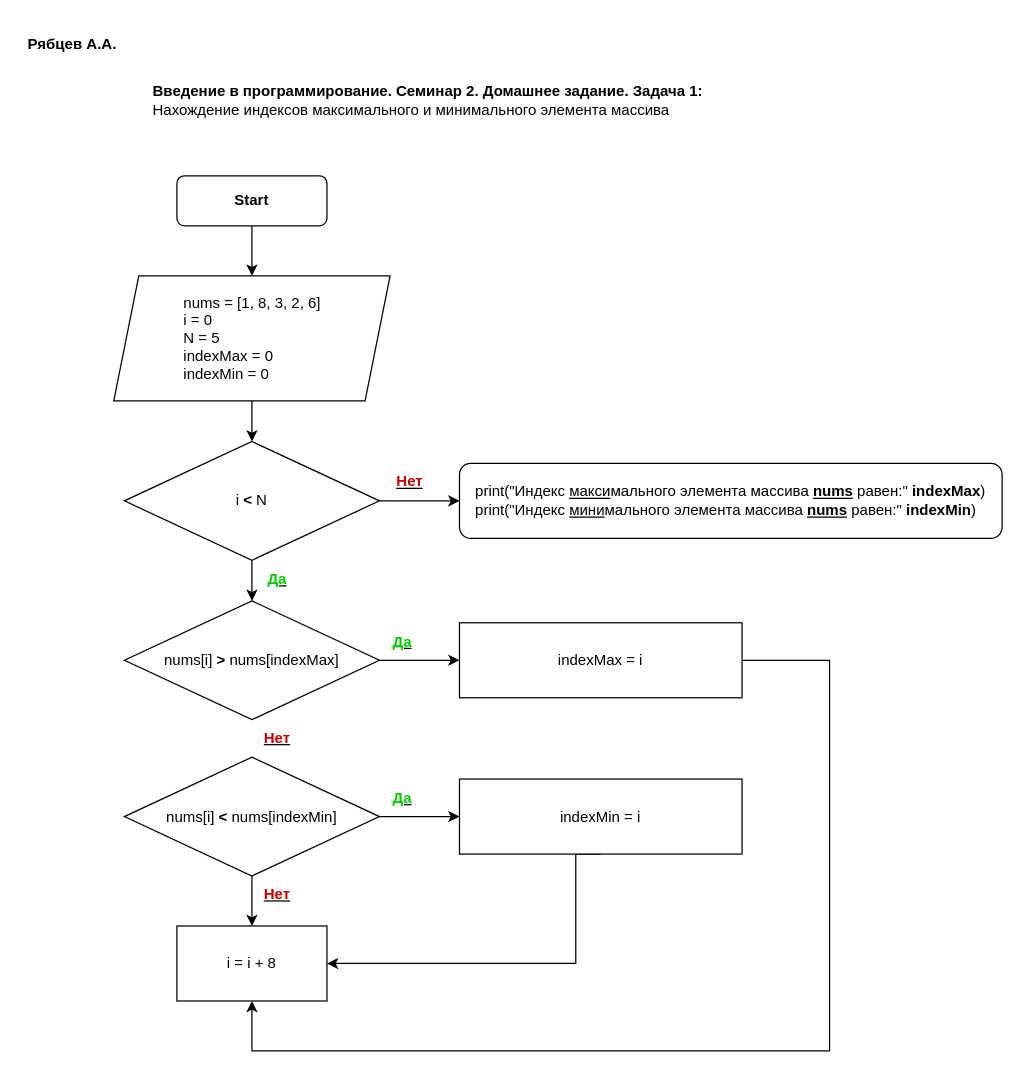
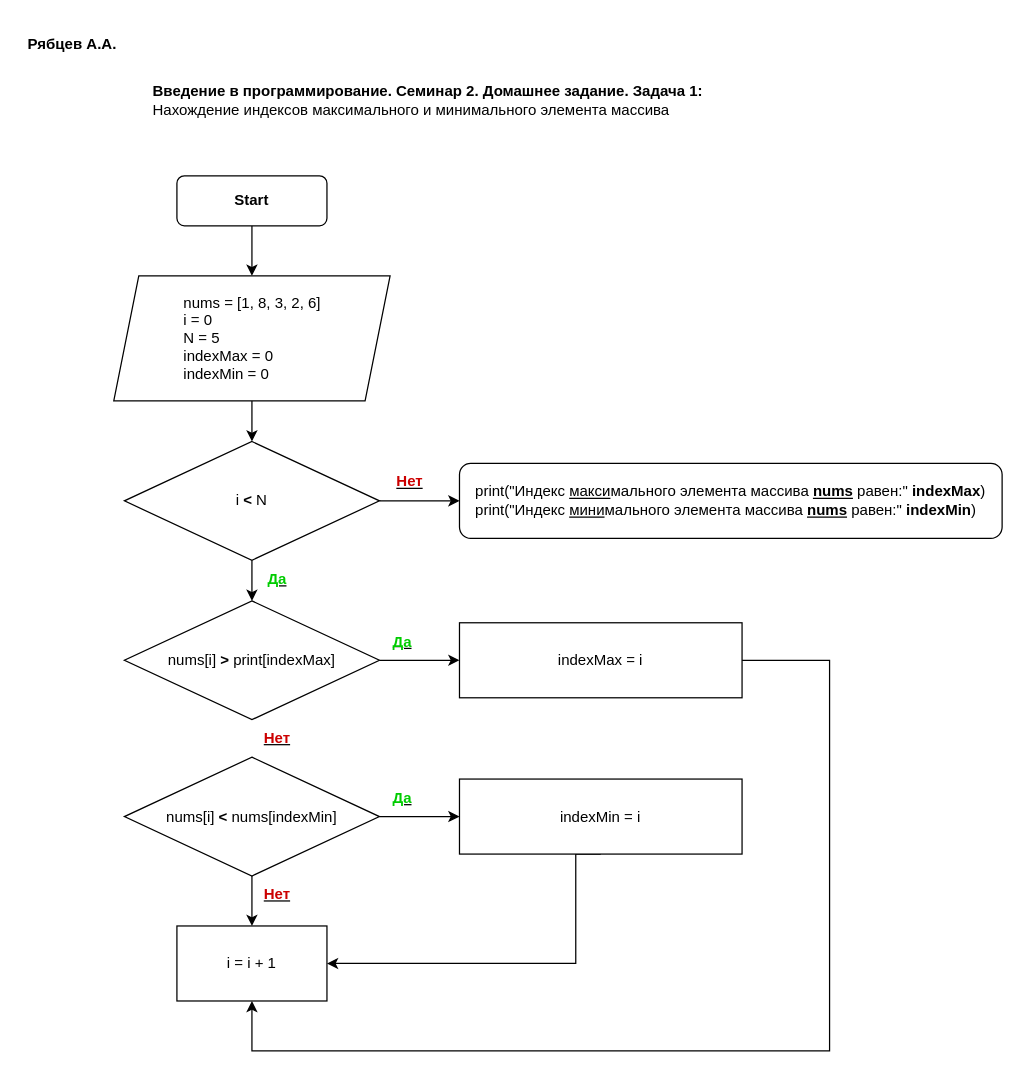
node "nums[i] > nums[indexMax]": label "nums[i] > nums[indexMax]" -> "nums[i] > print[indexMax]"
node "i = i + 8": label "i = i + 8" -> "i = i + 1"
